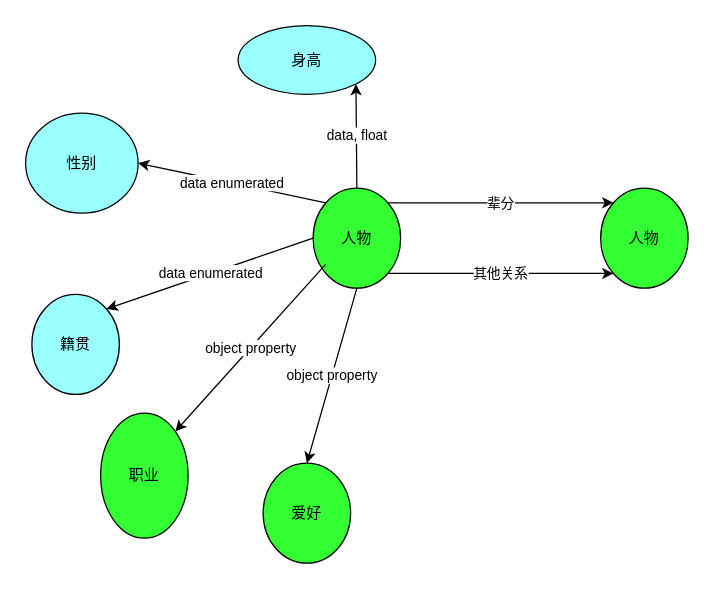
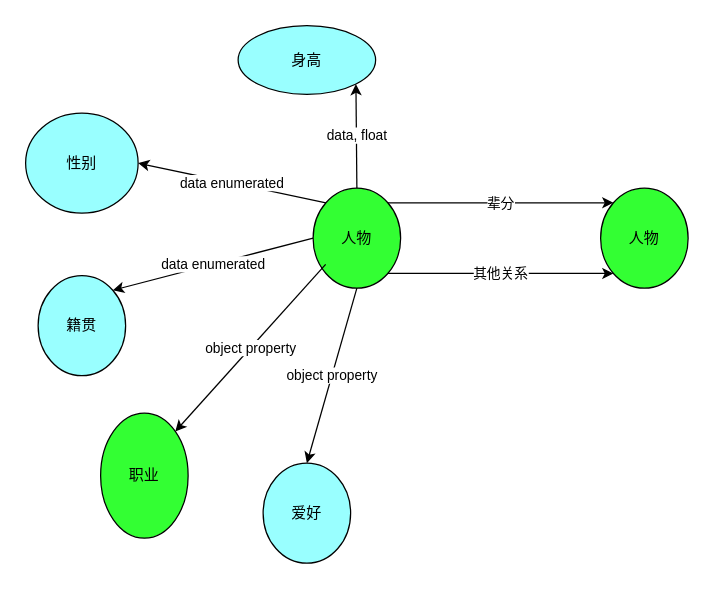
node "籍贯": moved (76, 344) -> (82, 326)
node "爱好": fillcolor #33ff33 -> #99ffff
